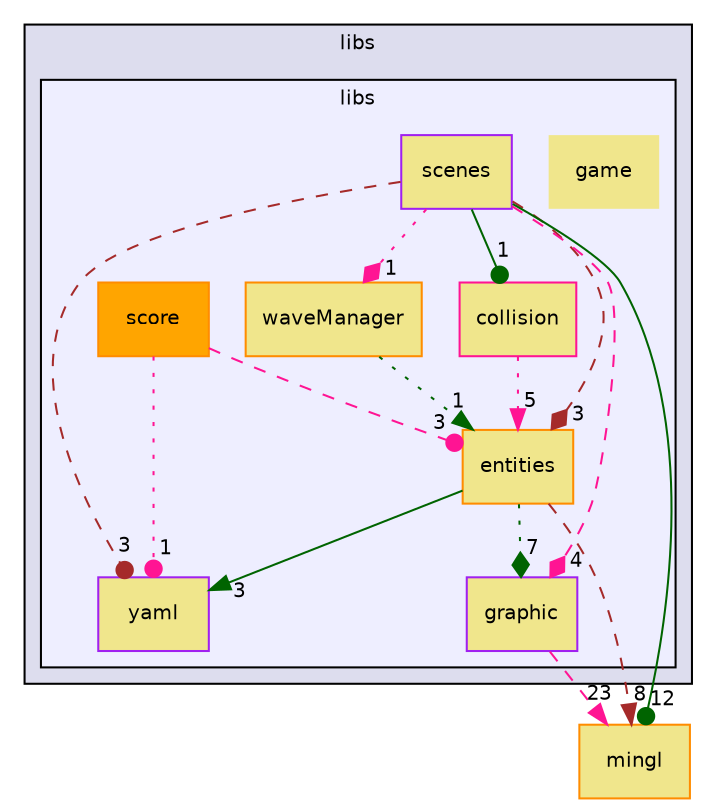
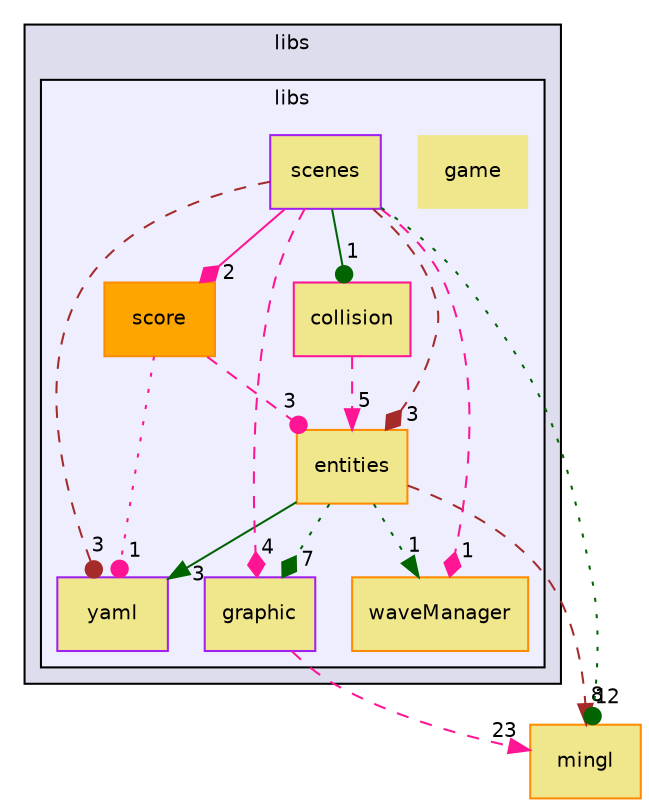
edge "scenes" -> "waveManager": style dotted -> dashed
edge "scenes" -> "score": added
edge "collision" -> "entities": style dotted -> dashed
edge "waveManager" -> "entities": reversed
edge "scenes" -> "mingl": style solid -> dotted
